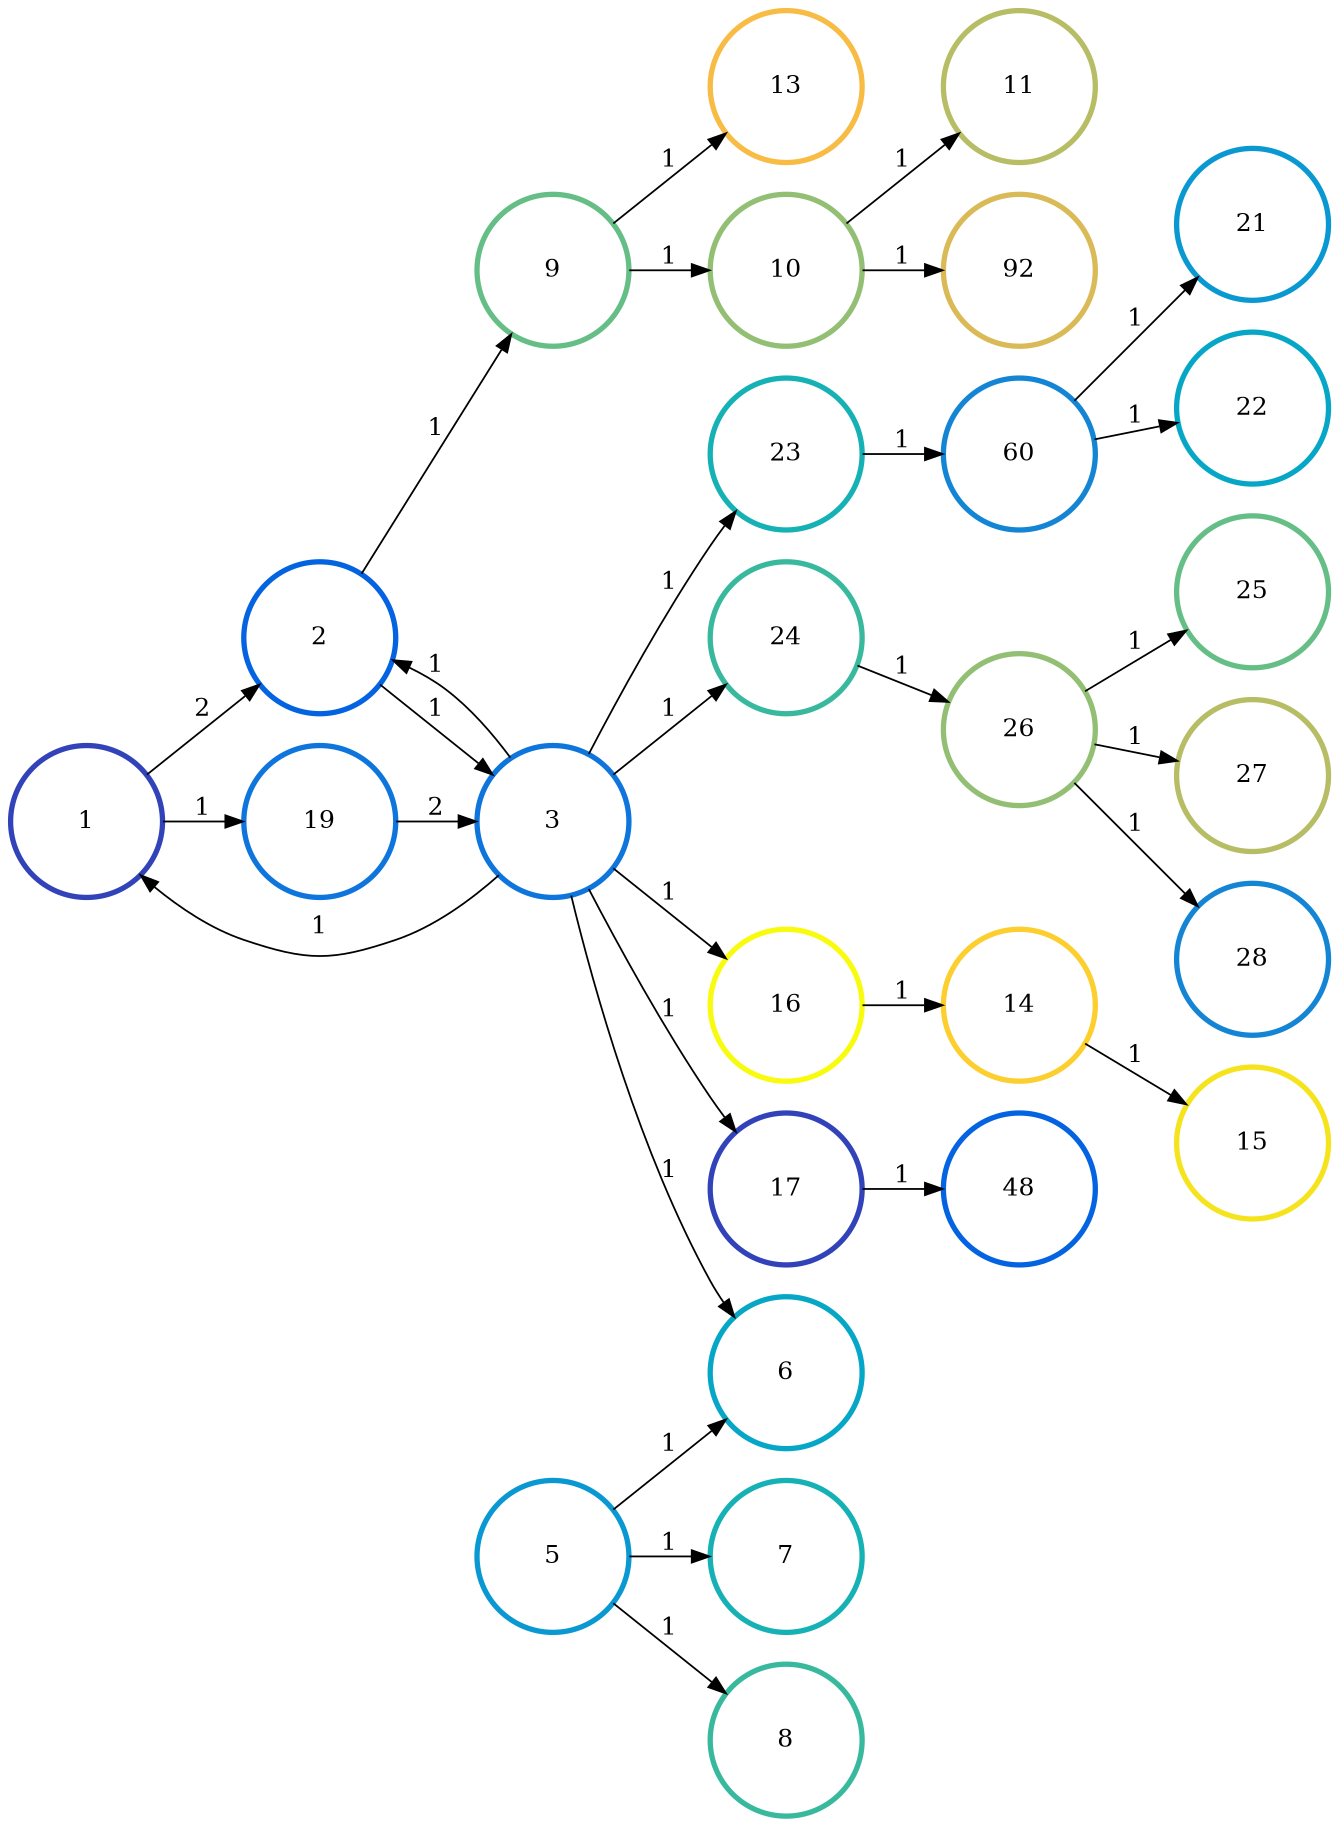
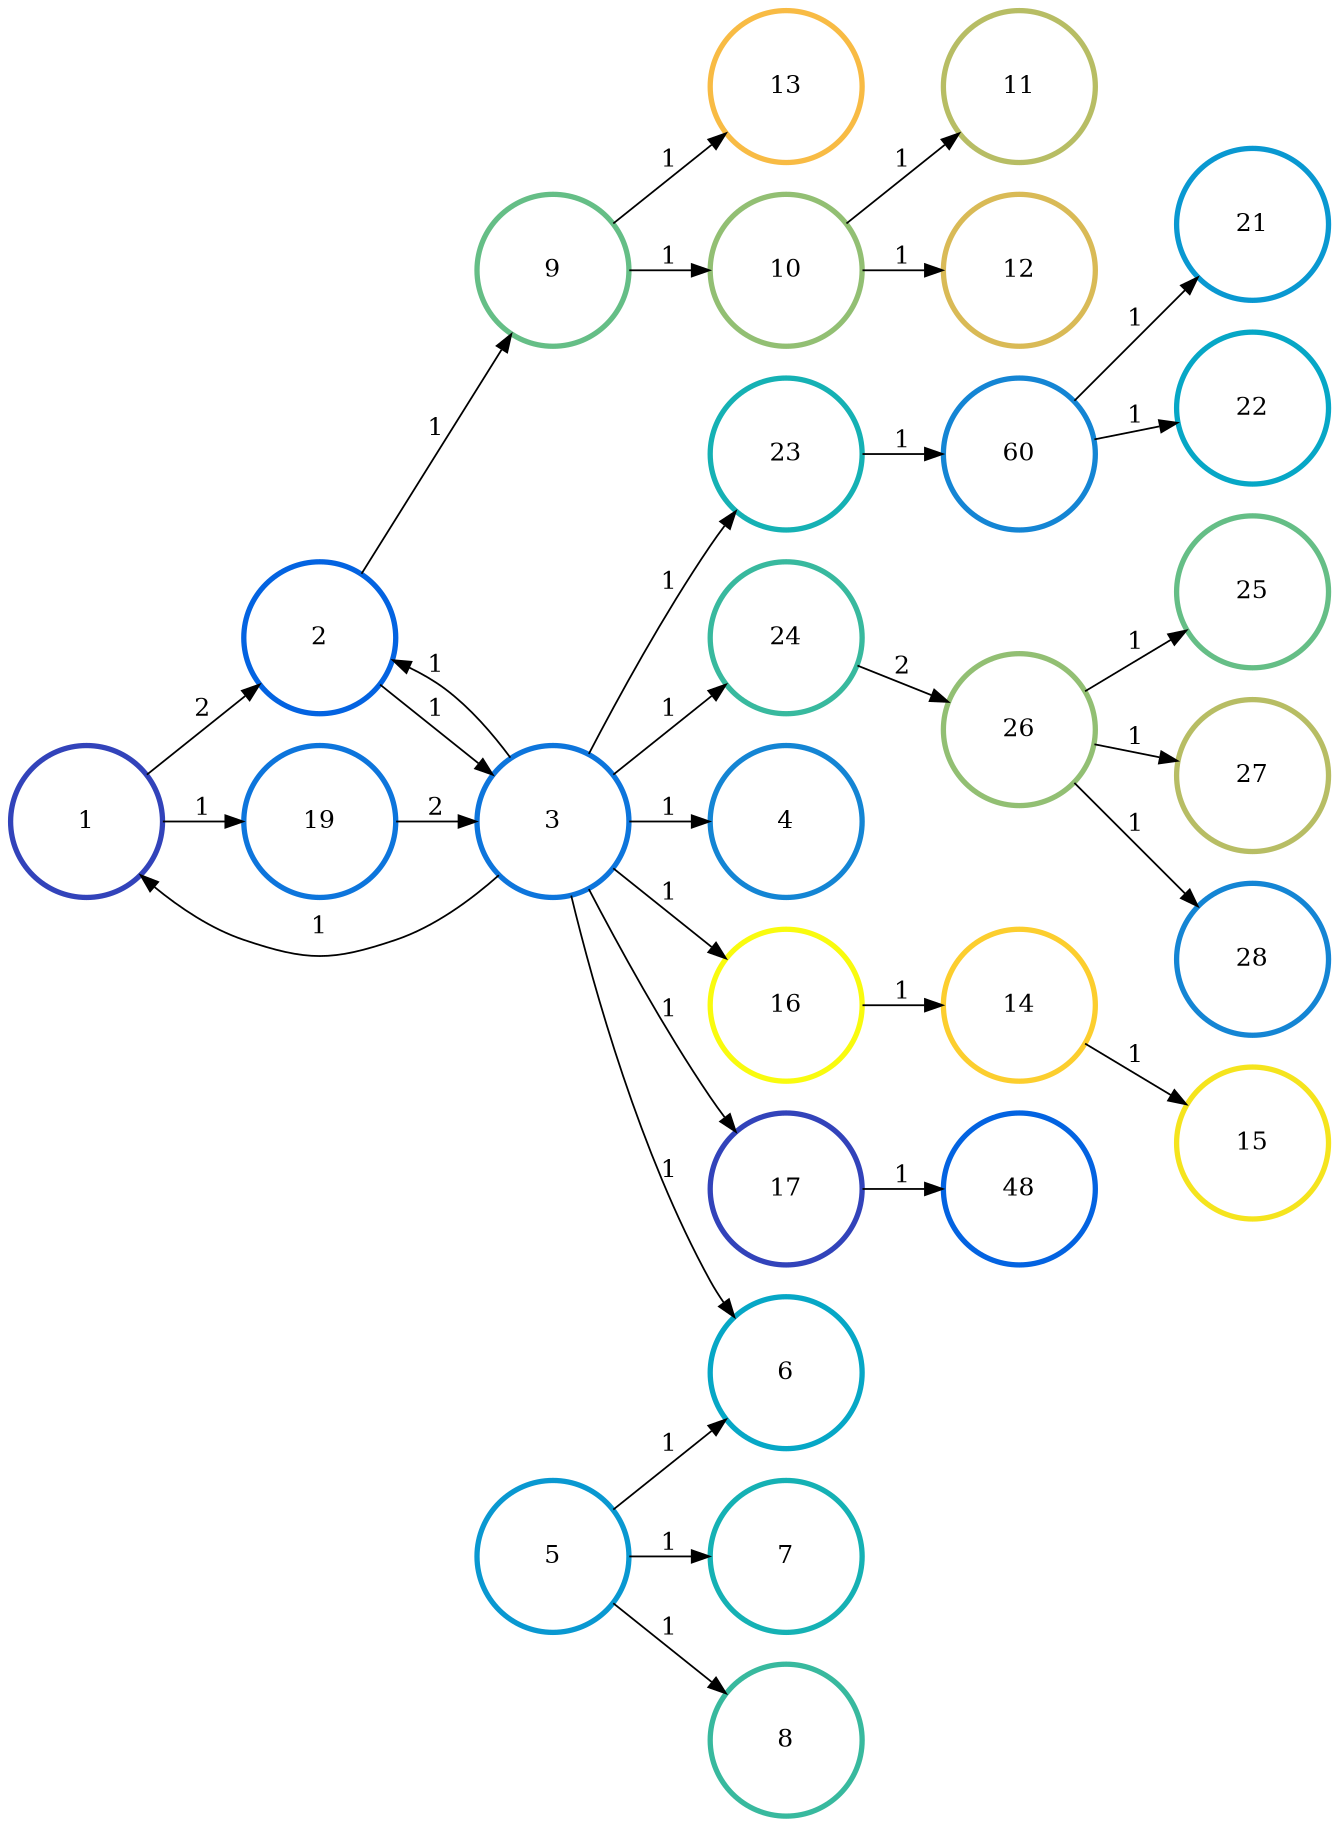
node "92": label "92" -> "12"
edge "24" -> "26": label "1" -> "2"
node "4": added
